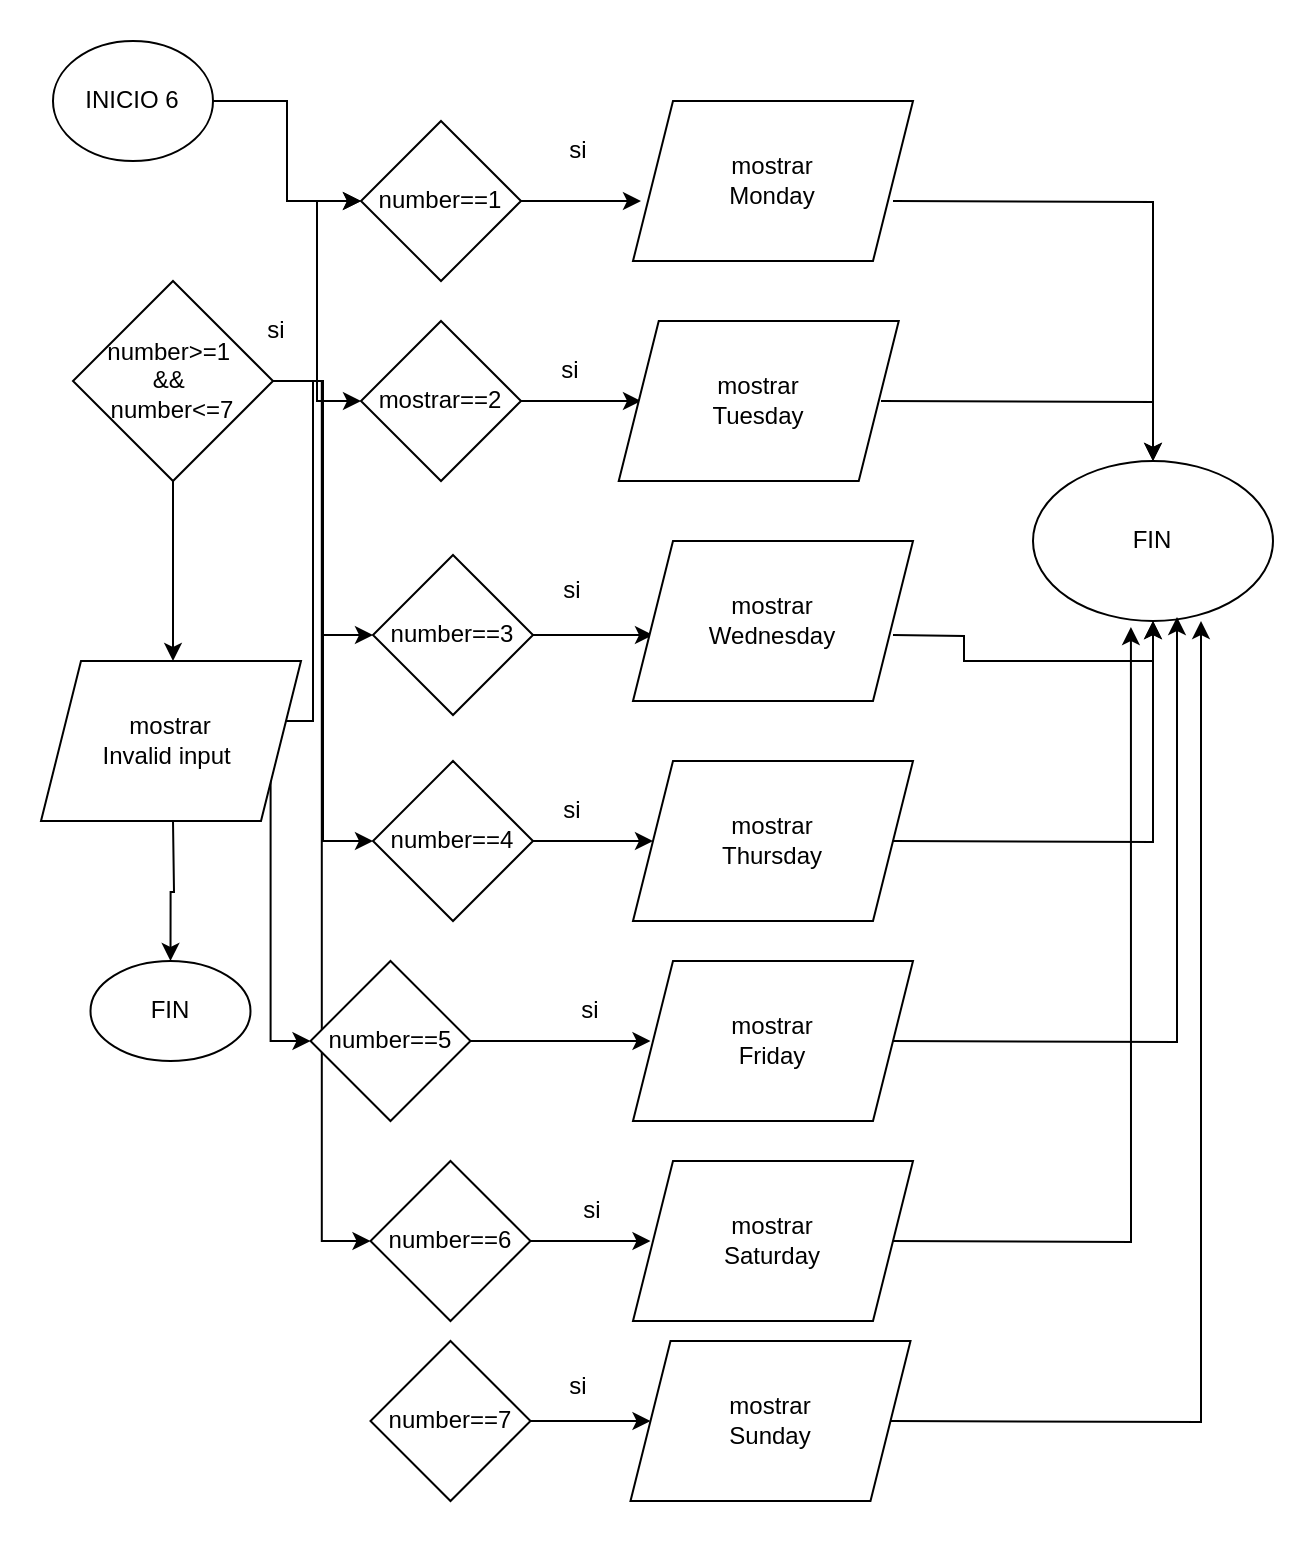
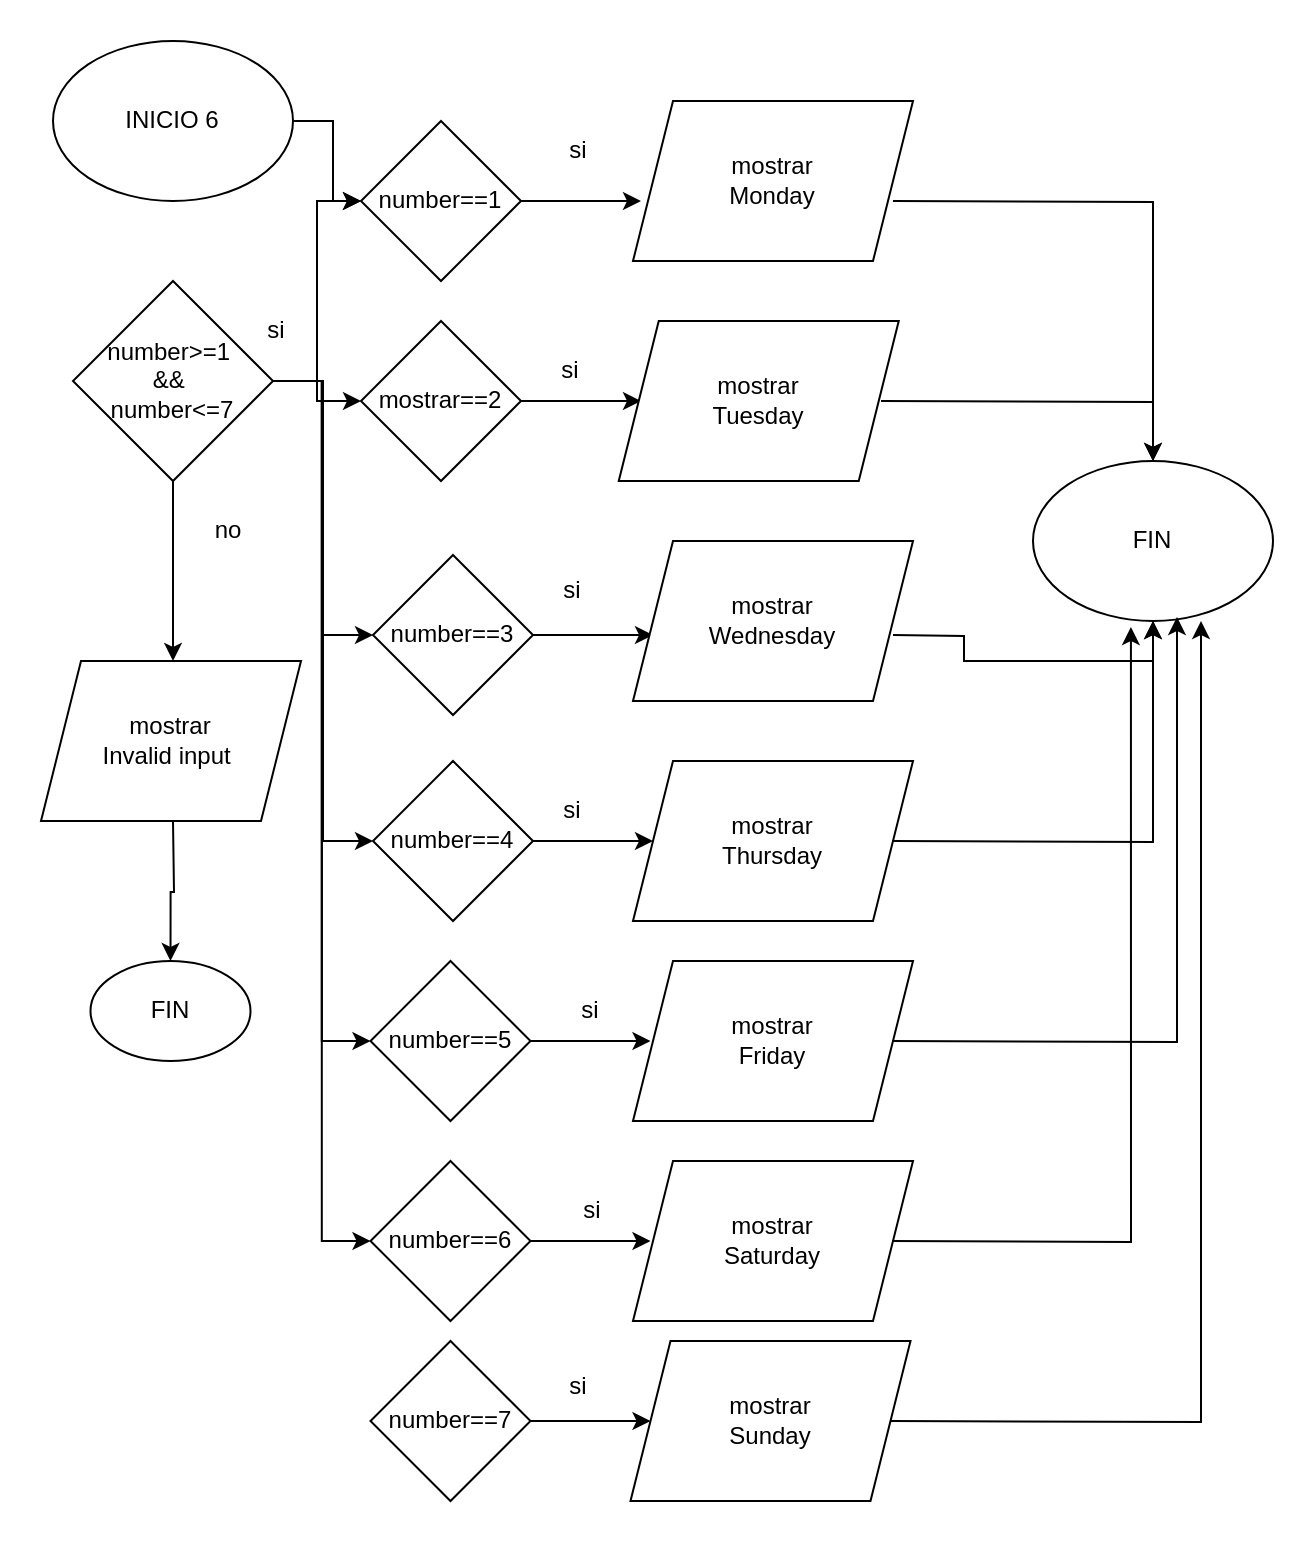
node "INICIO 6": size 160x120 -> 240x160
node "no": added
node "number==5": moved (391, 1041) -> (451, 1041)
